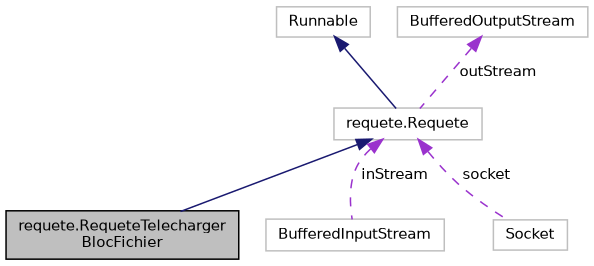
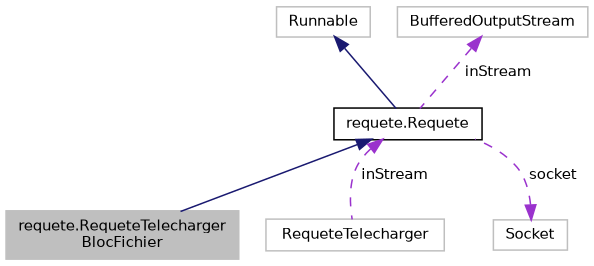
edge "requete.Requete" -> "BufferedOutputStream": label " outStream" -> " inStream"
node "requete.Requete": color grey75 -> black
edge "Socket" -> "requete.Requete": reversed
node "requete.RequeteTelecharger BlocFichier": color black -> grey75
node "BufferedInputStream": label "BufferedInputStream" -> "RequeteTelecharger"
